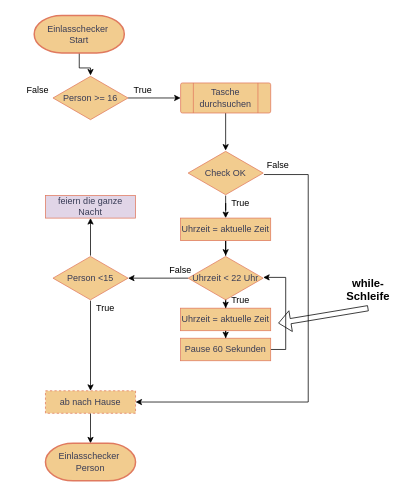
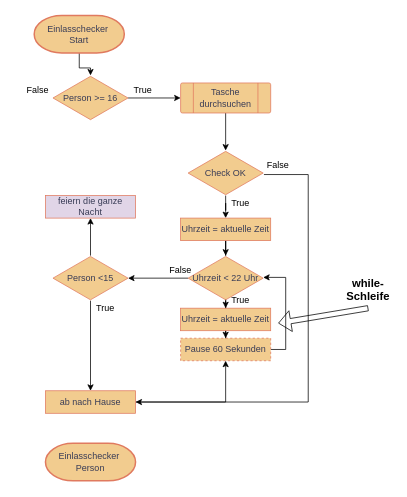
node "Pause 60 Sekunden": style solid -> dashed
node "ab nach Hause": style dashed -> solid
edge "ab nach Hause" -> "Einlasschecker Person": now "ab nach Hause" -> "Pause 60 Sekunden"
